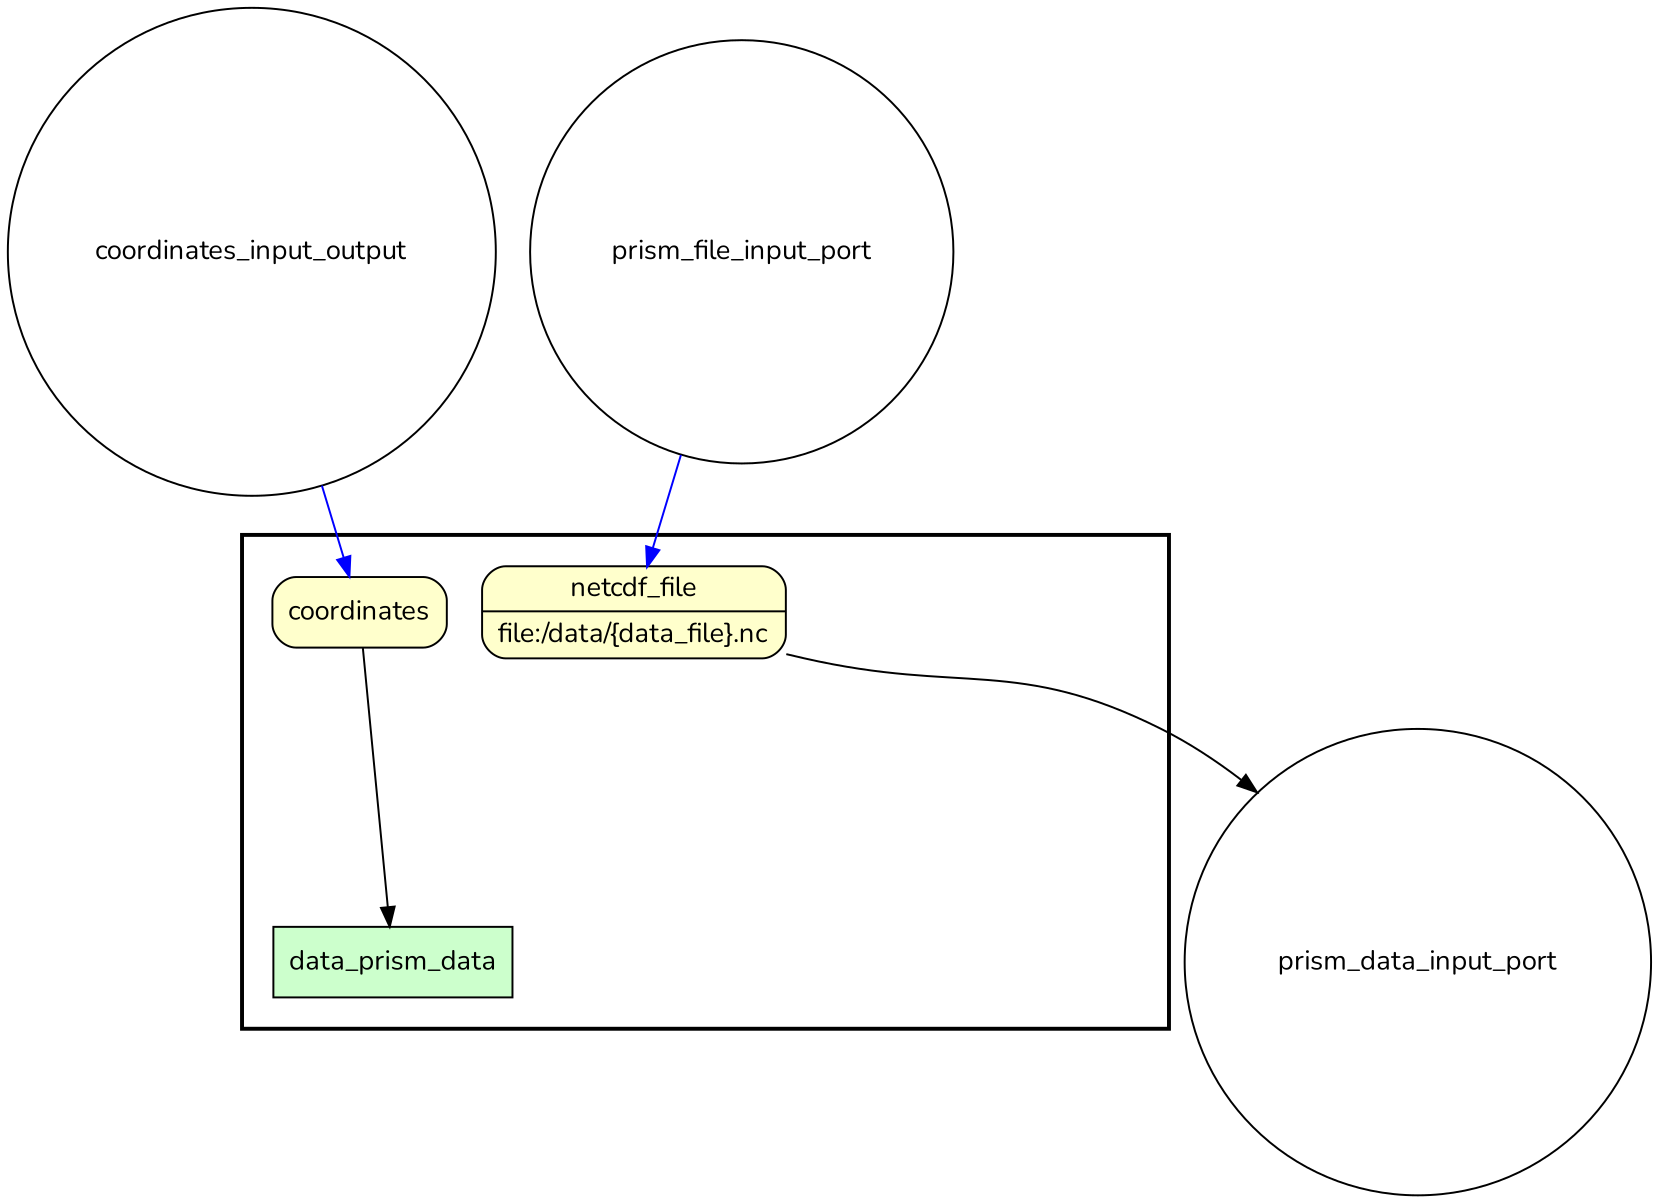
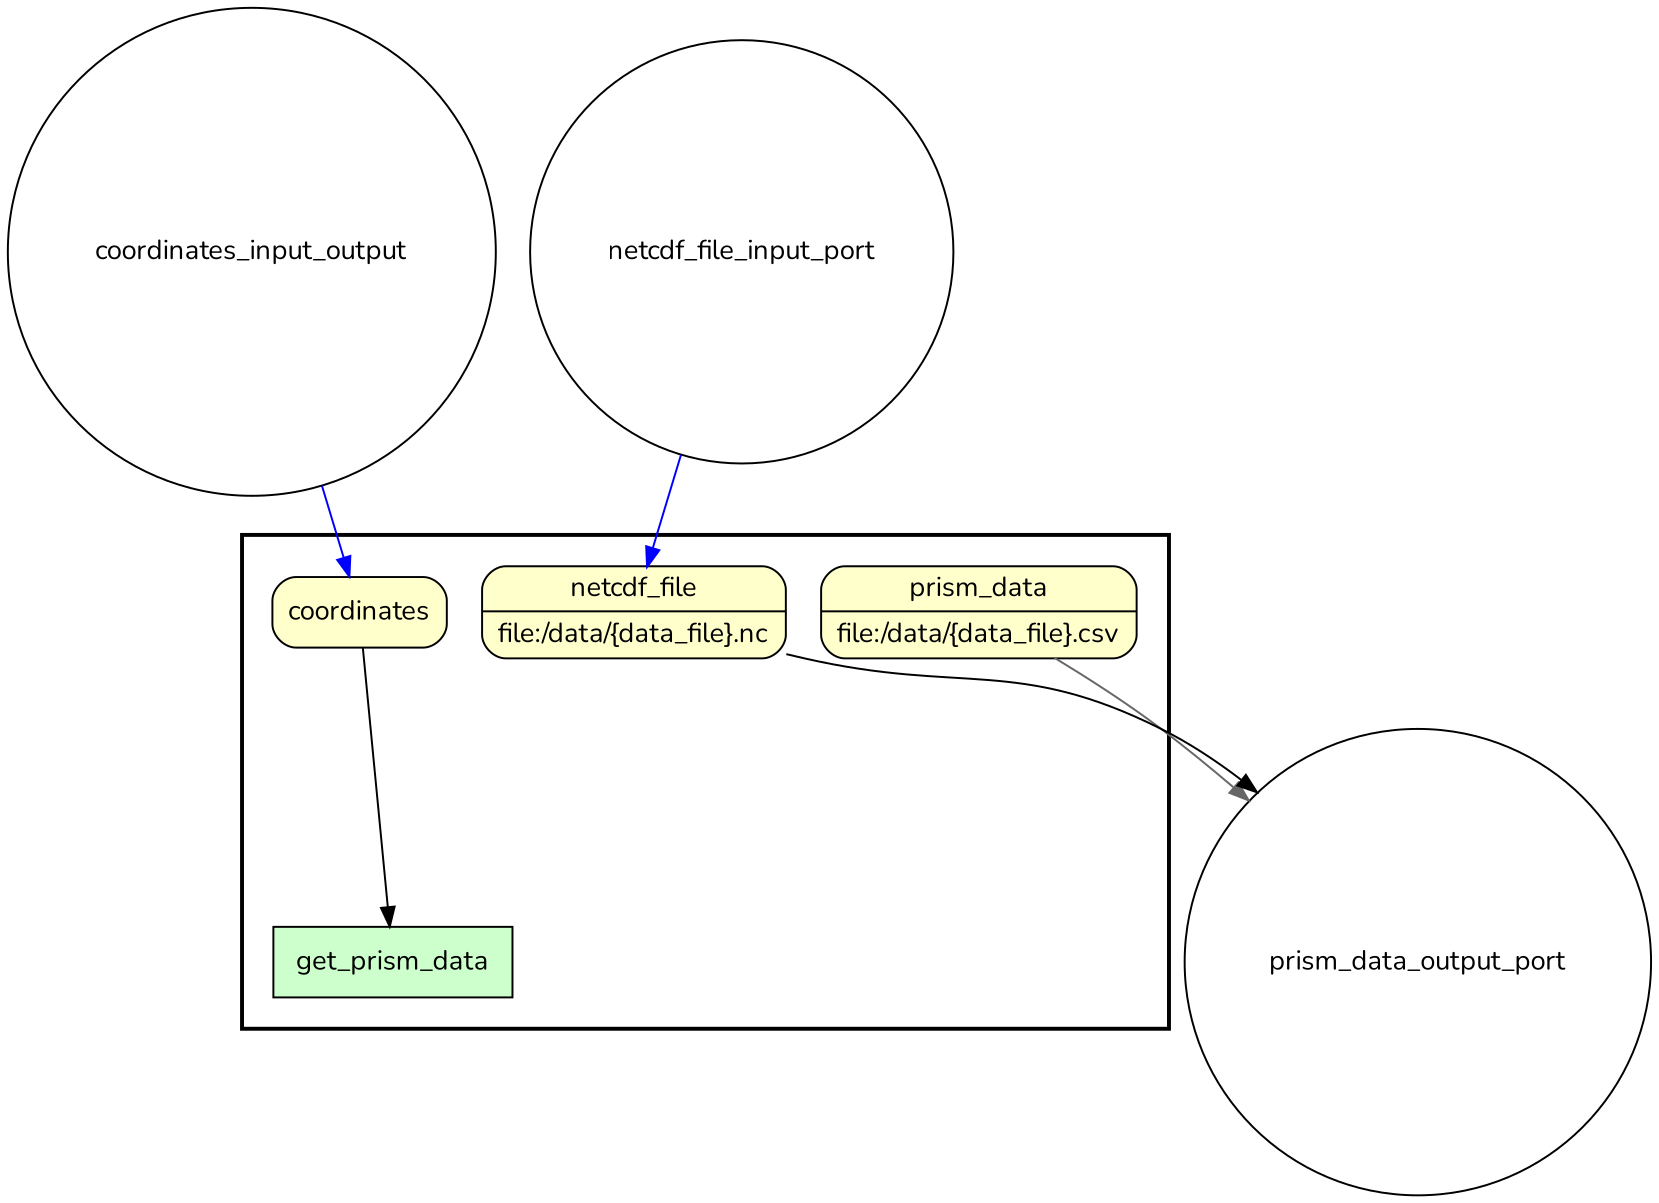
node "prism_file_input_port": label "prism_file_input_port" -> "netcdf_file_input_port"
node "prism_data": added
node "data_prism_data": label "data_prism_data" -> "get_prism_data"
node "prism_data_input_port": label "prism_data_input_port" -> "prism_data_output_port"
